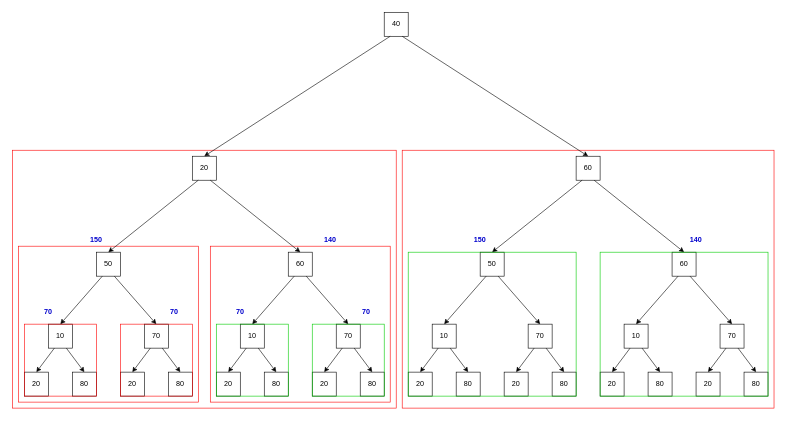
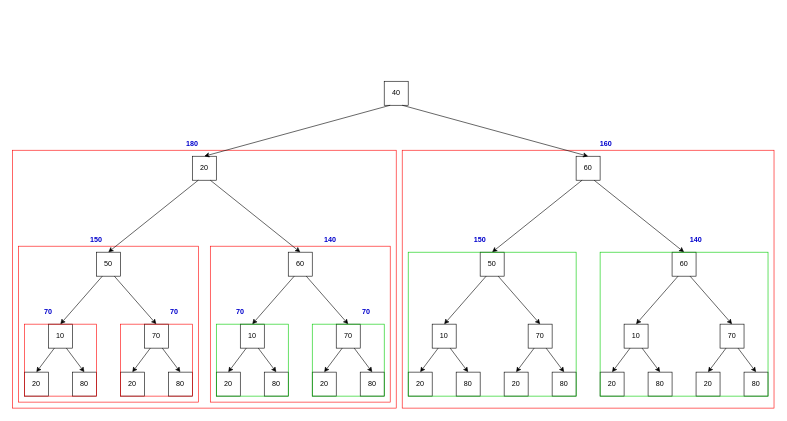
node "40": moved (396, 24) -> (396, 93)
node "180": added
node "160": added
